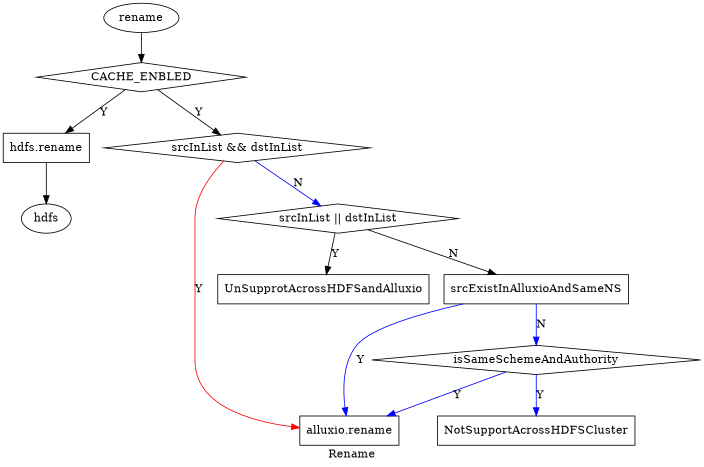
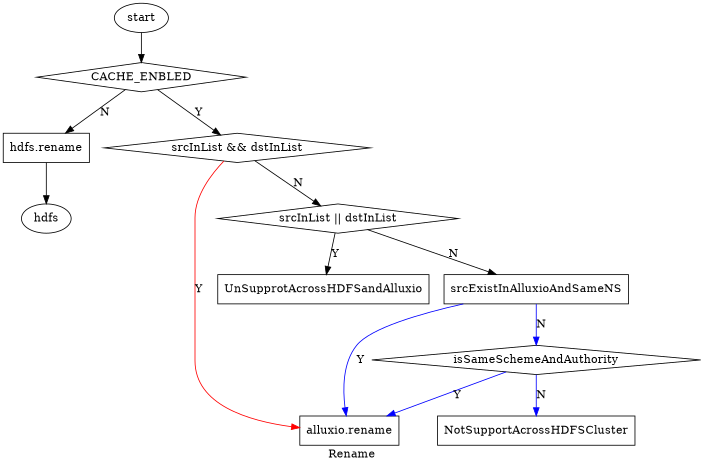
node "rename": label "rename" -> "start"
edge "CACHE_ENBLED" -> "hdfs.rename": label "Y" -> "N"
edge "srcInList && dstInList" -> "srcInList || dstInList": color blue -> black
edge "isSameSchemeAndAuthority" -> "NotSupportAcrossHDFSCluster": label "Y" -> "N"
